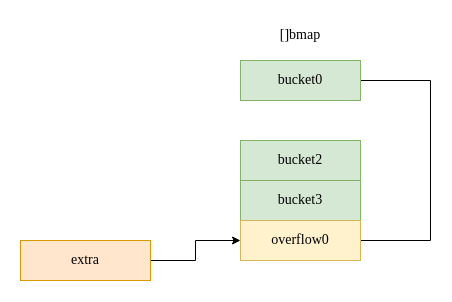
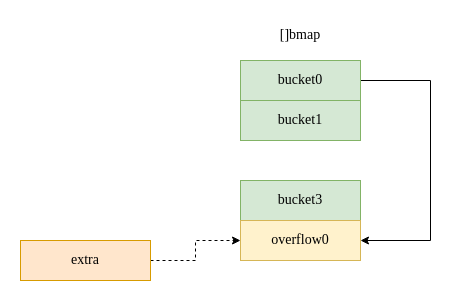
node "bucket1": added
node "bucket2": removed
edge "bucket0" -- "overflow0": arrowhead none -> classic
edge "extra" -> "overflow0": style solid -> dashed
